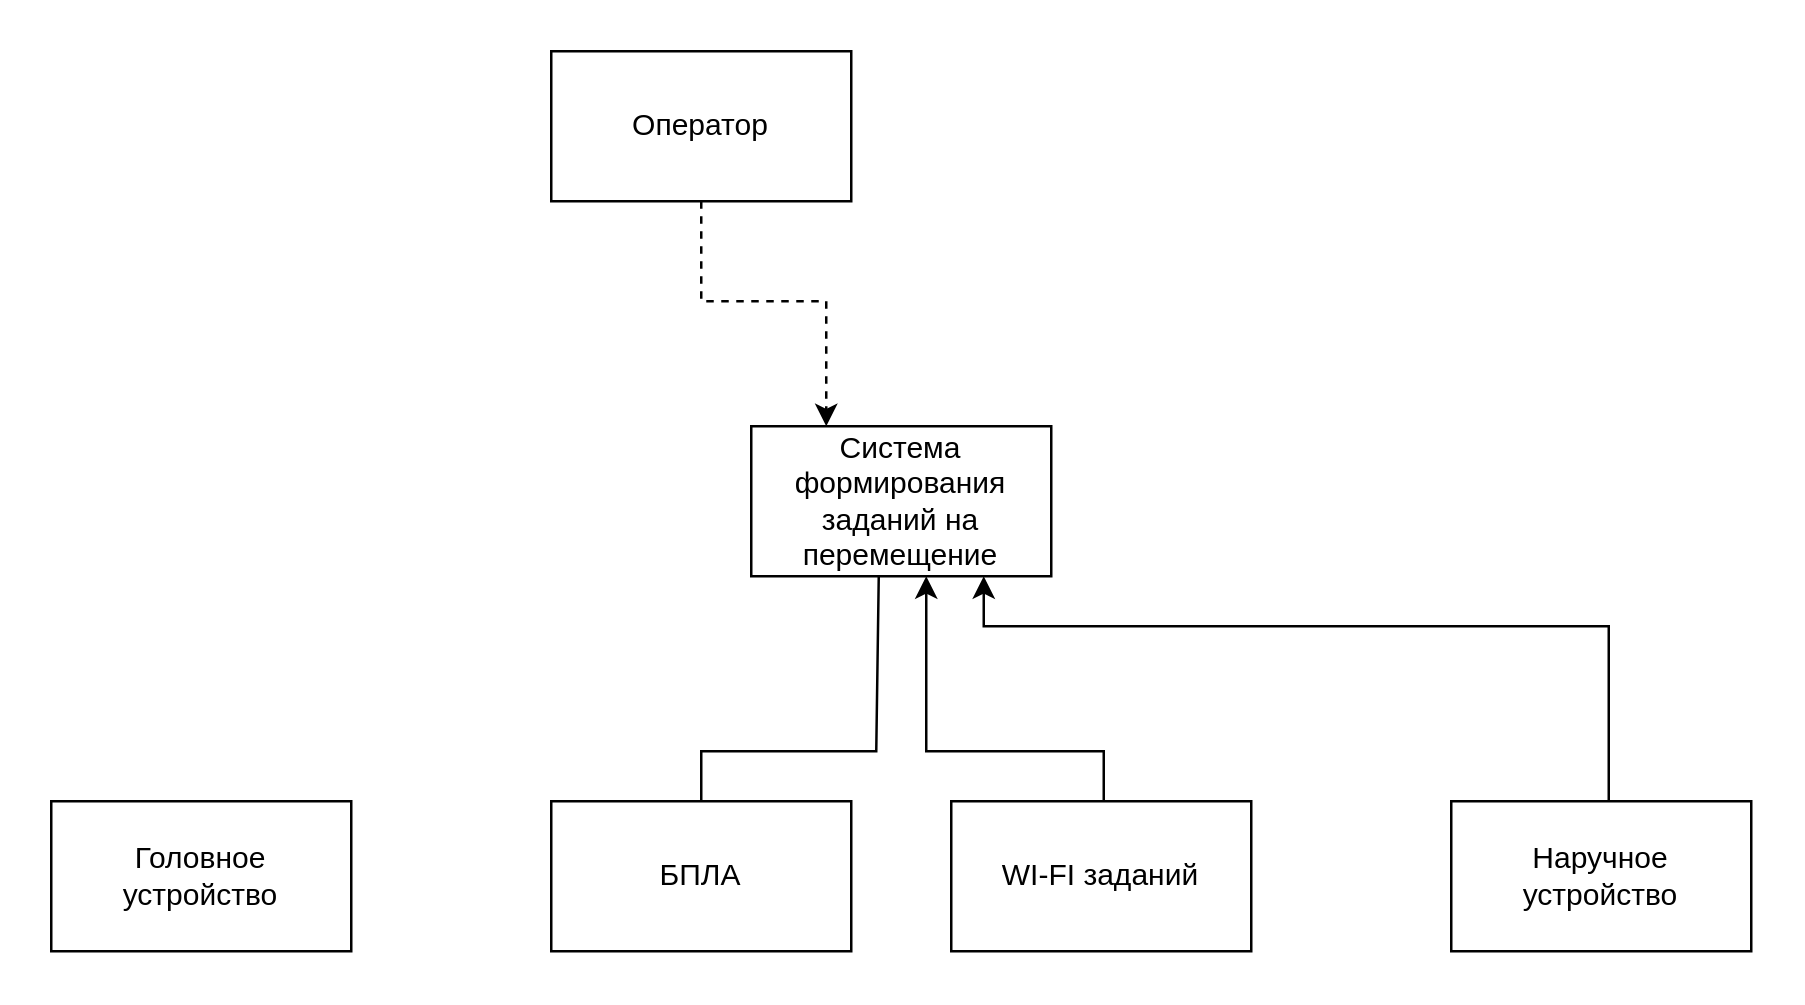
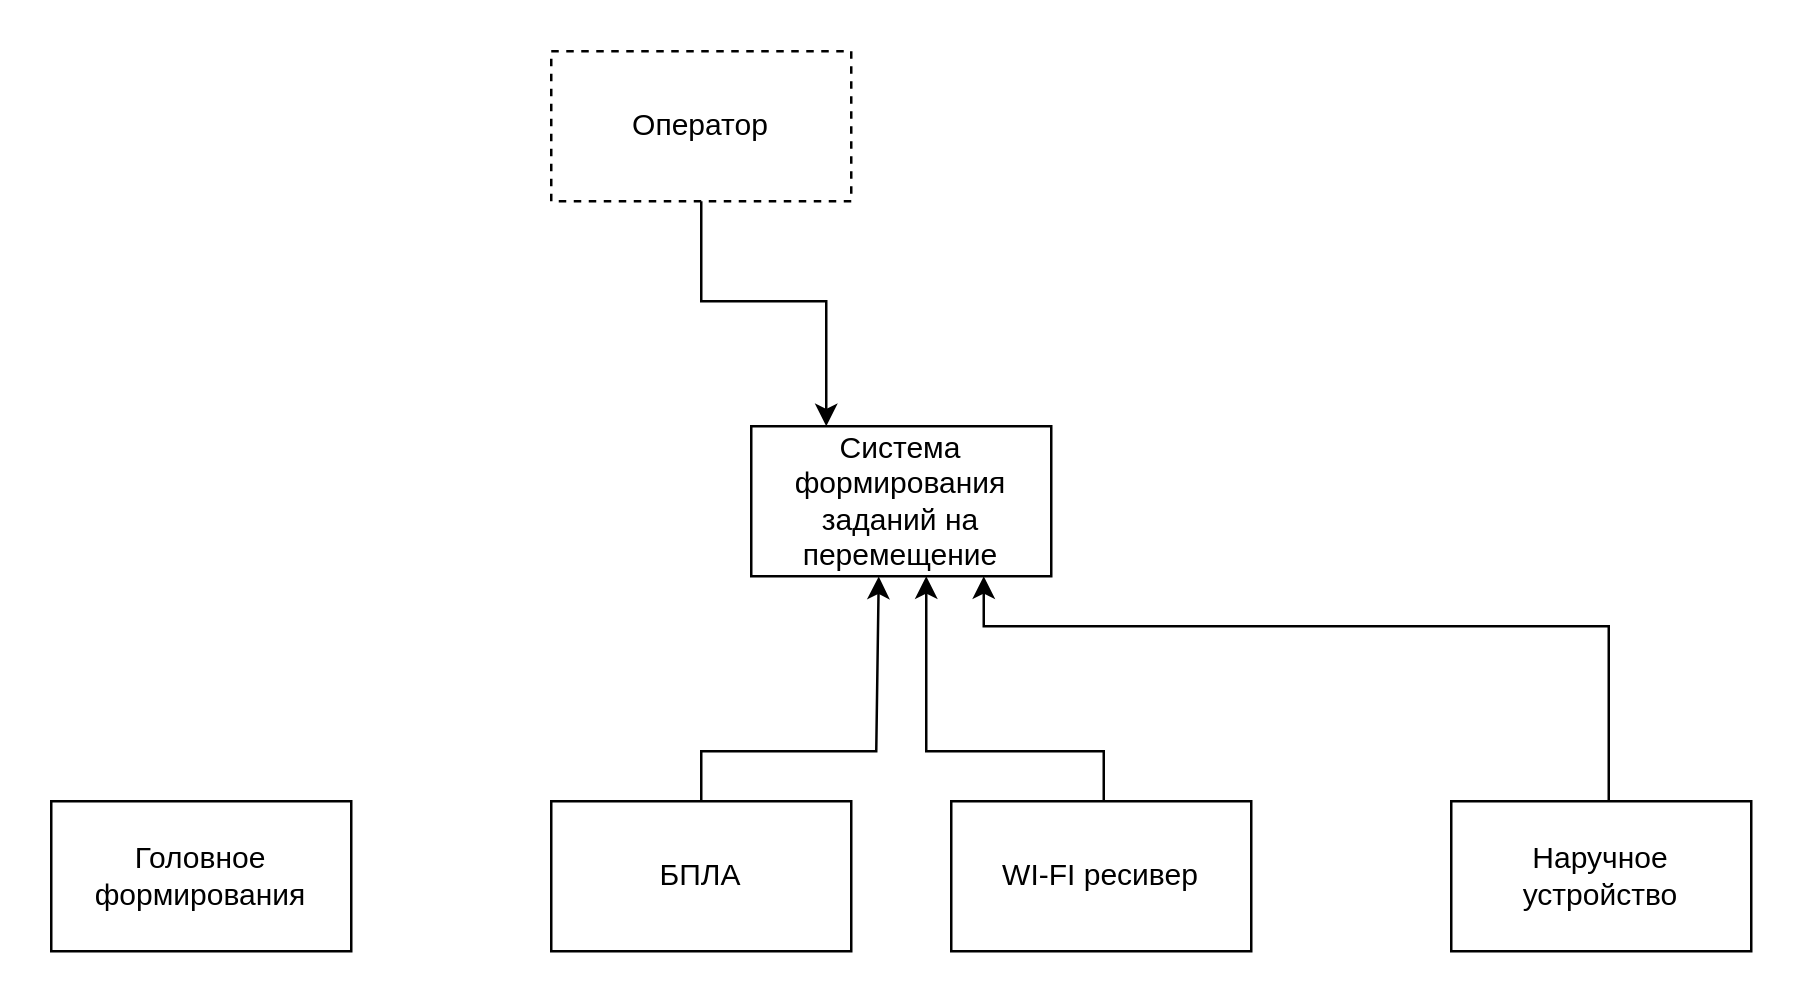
node "Оператор": style solid -> dashed
edge "Оператор" -> "Система формирования заданий на перемещение": style dashed -> solid
edge "Система формирования заданий на перемещение" -- "БПЛА": arrowhead none -> classic
node "Головное устройство": label "Головное устройство" -> "Головное формирования"
node "WI-FI заданий": label "WI-FI заданий" -> "WI-FI ресивер"
